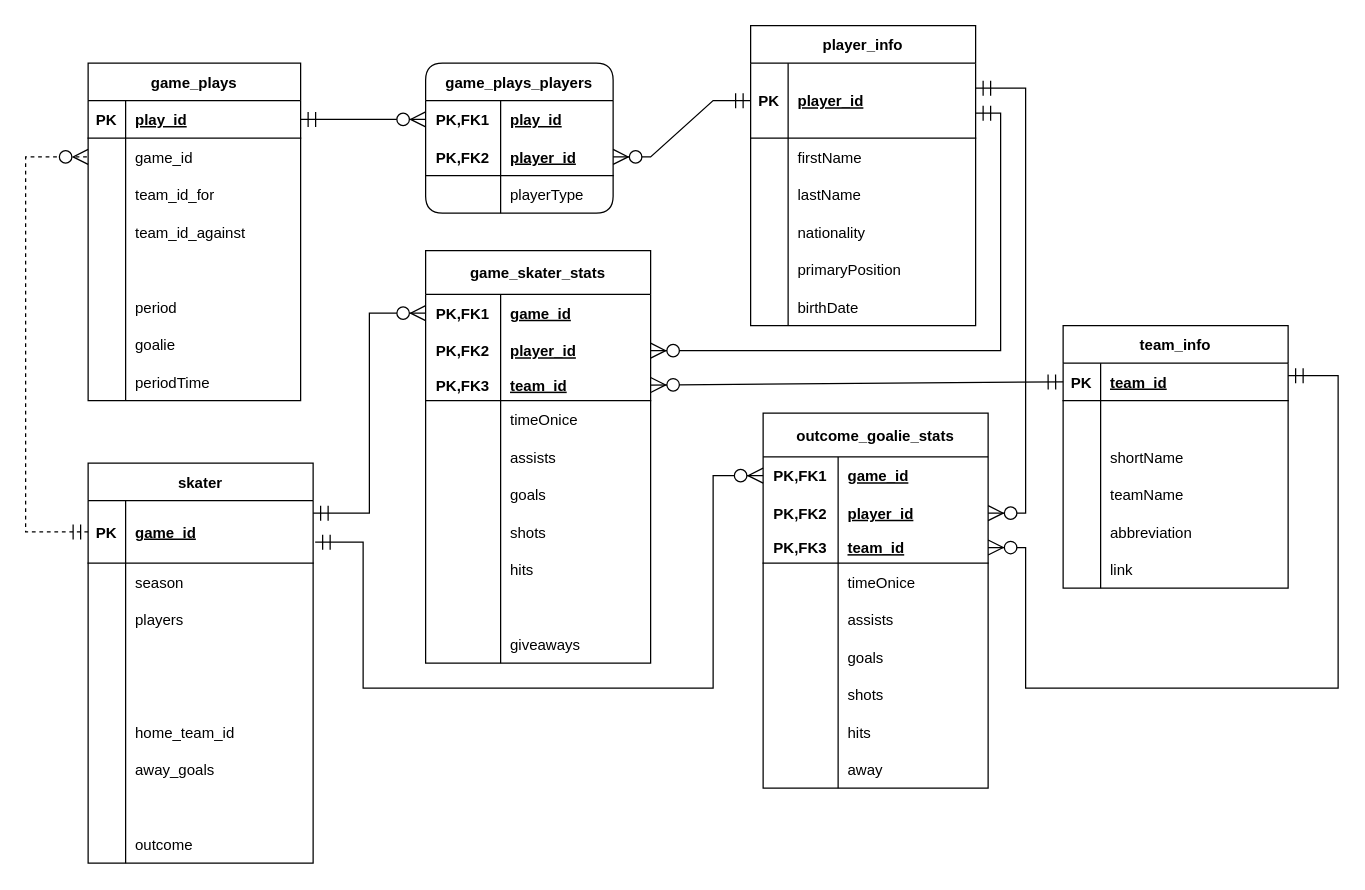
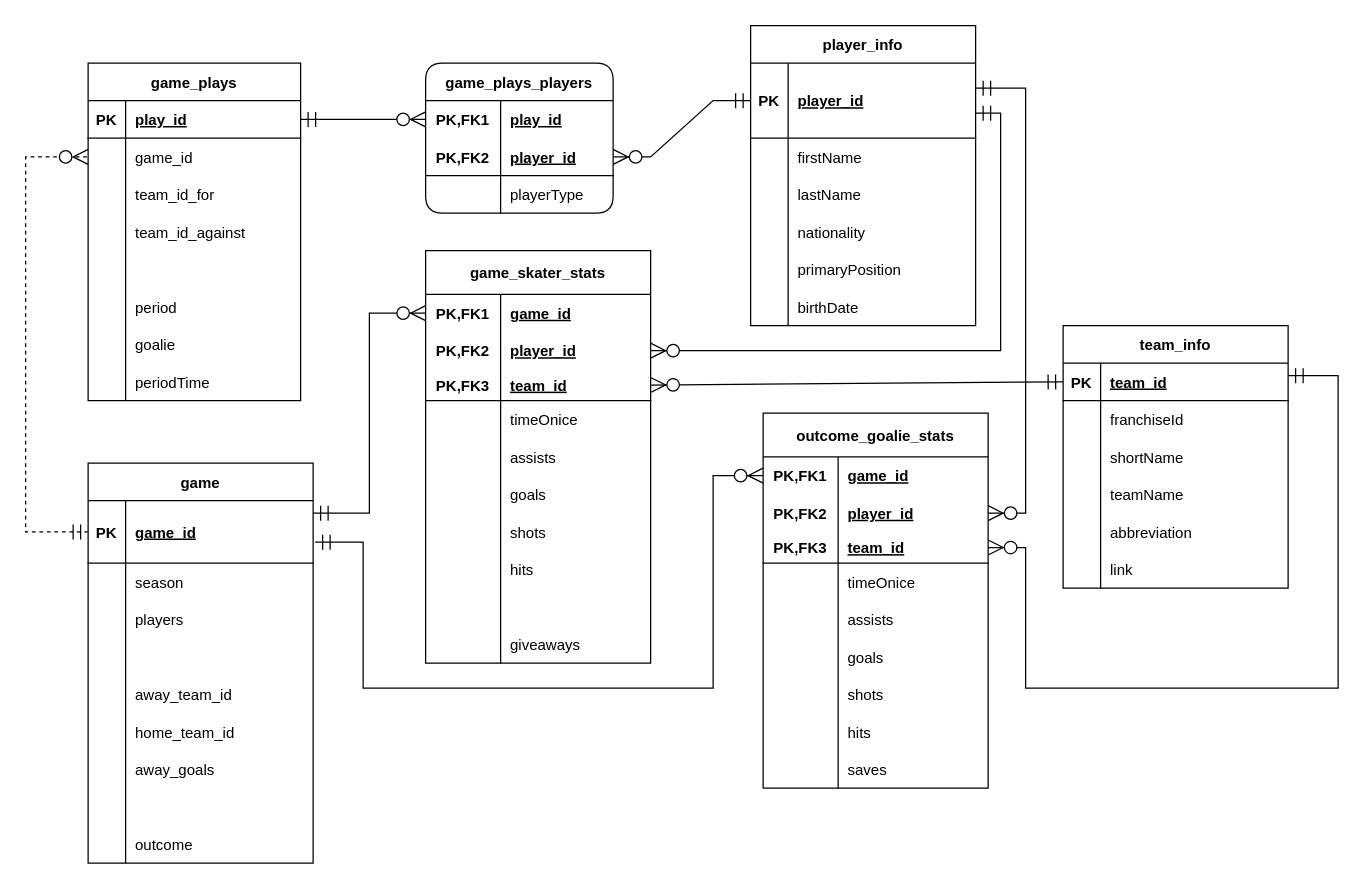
node "franchiseId": added
node "skater": label "skater" -> "game"
node "away_team_id": added
node "away": label "away" -> "saves"
